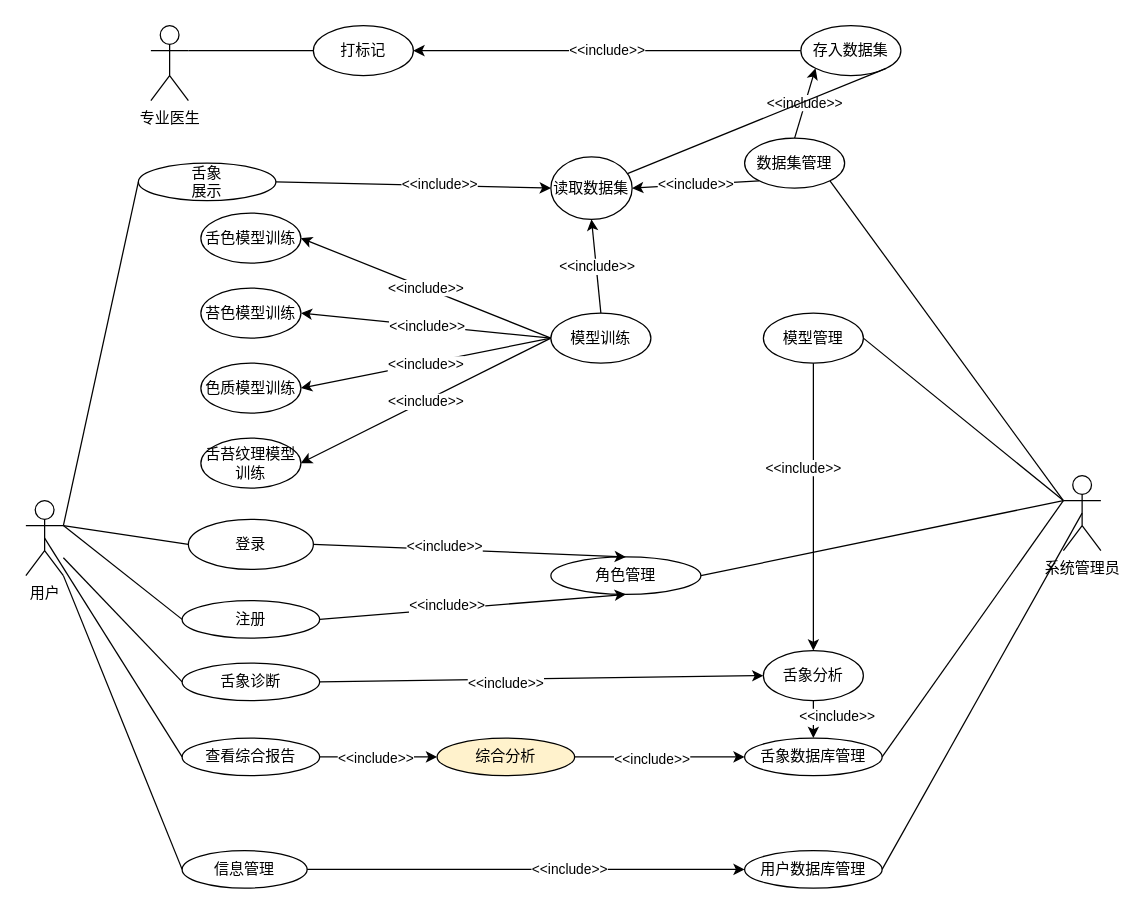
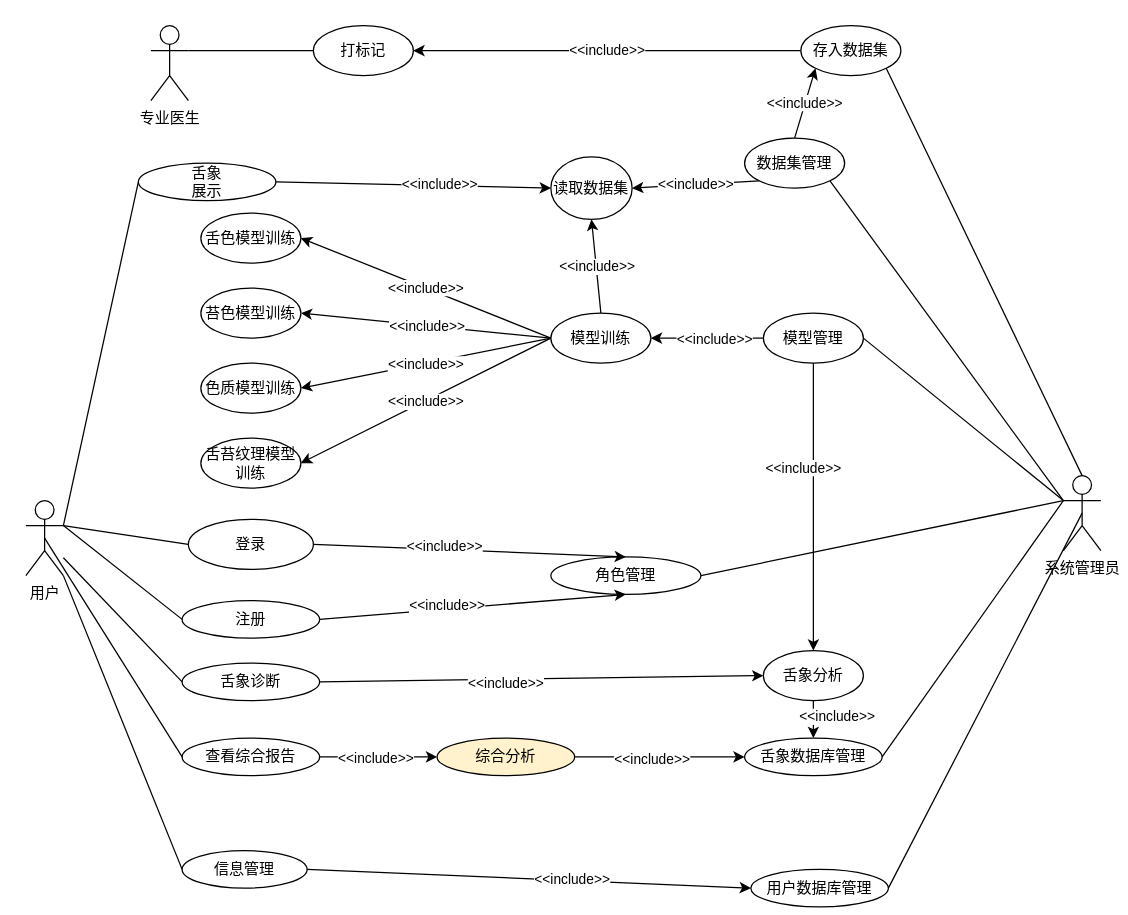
edge "存入数据集" -- "读取数据集": now "存入数据集" -- "系统管理员"
edge "模型管理" -> "模型训练": added, label "<<include>>"
node "用户数据库管理": moved (813, 869) -> (819, 888)
